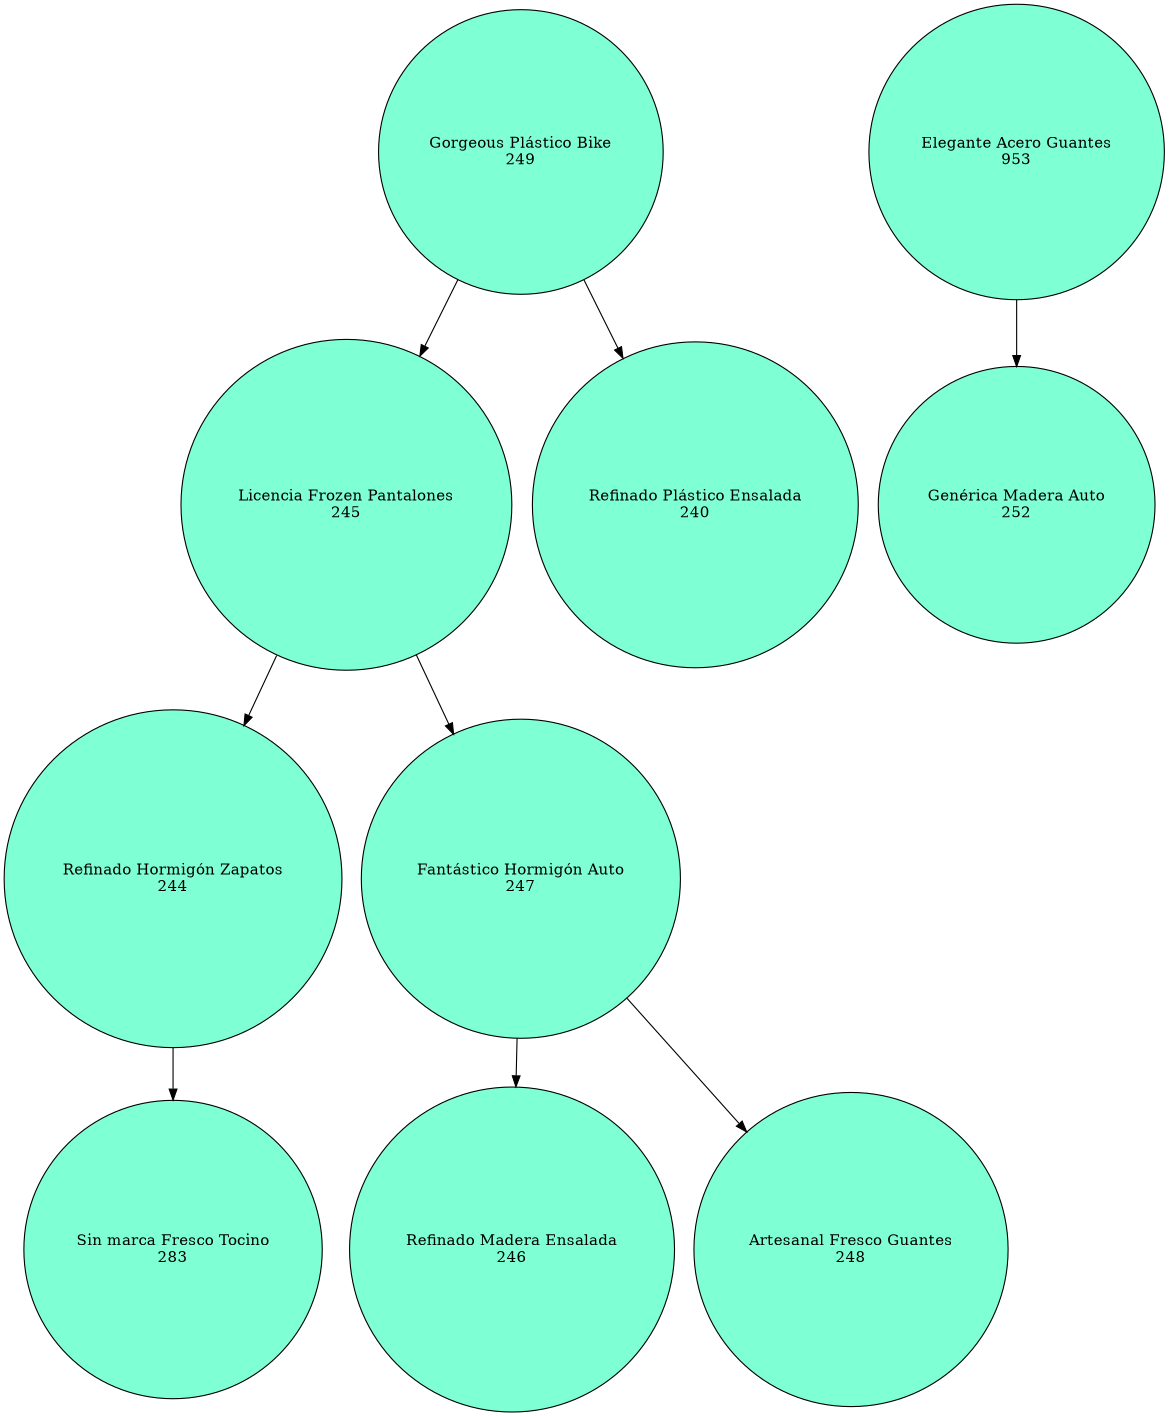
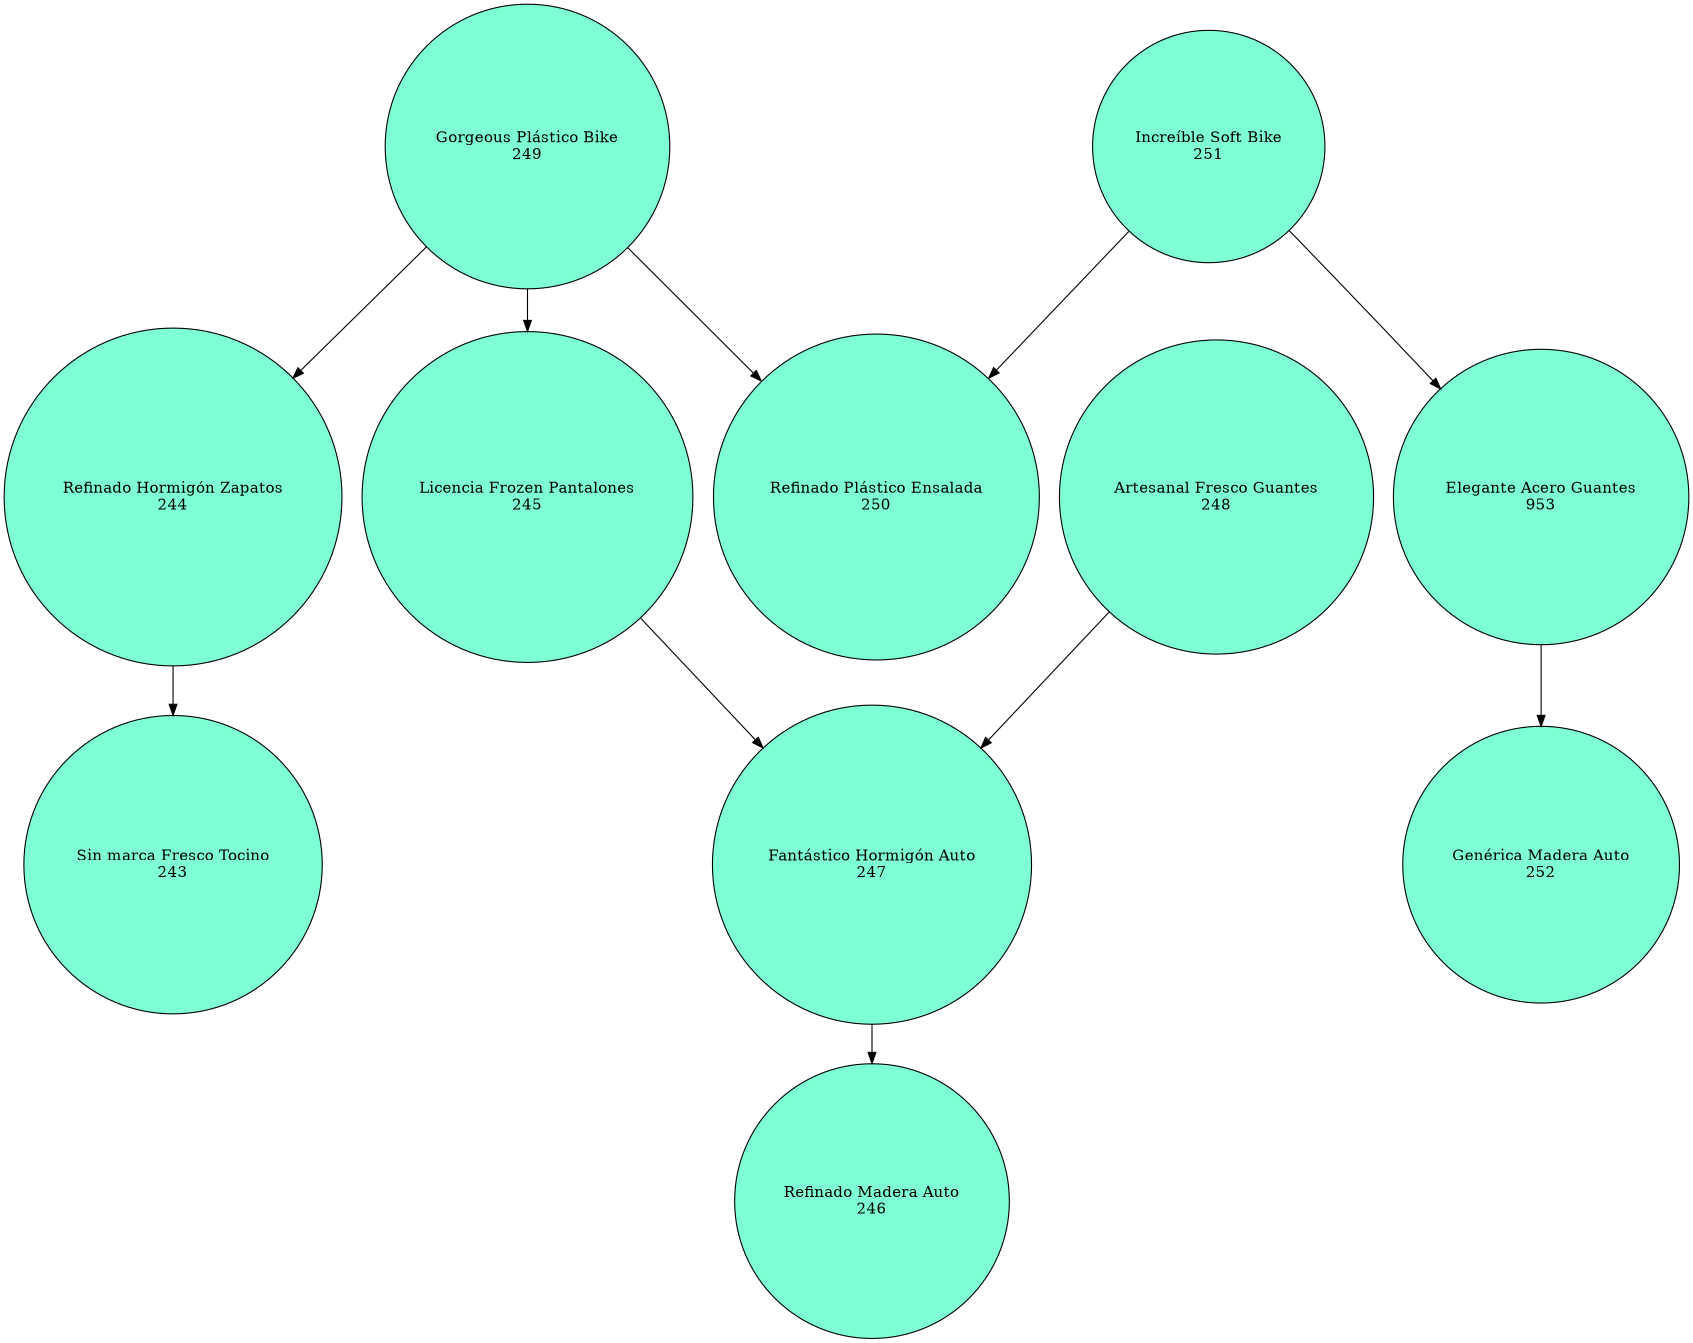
node "Increíble Soft Bike 251": added
node "Refinado Plástico Ensalada 240": label "Refinado Plástico Ensalada 240" -> "Refinado Plástico Ensalada 250"
edge "Licencia Frozen Pantalones 245" -> "Refinado Hormigón Zapatos 244": now "Gorgeous Plástico Bike 249" -> "Refinado Hormigón Zapatos 244"
edge "Fantástico Hormigón Auto 247" -> "Artesanal Fresco Guantes 248": reversed
node "Sin marca Fresco Tocino 283": label "Sin marca Fresco Tocino 283" -> "Sin marca Fresco Tocino 243"
node "Refinado Madera Ensalada 246": label "Refinado Madera Ensalada 246" -> "Refinado Madera Auto 246"
